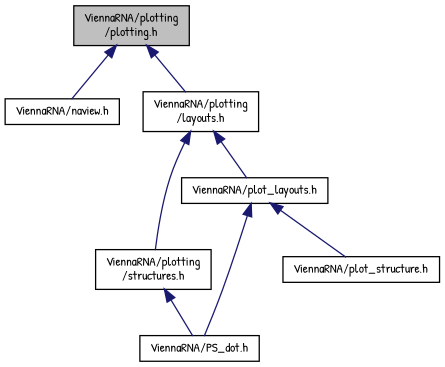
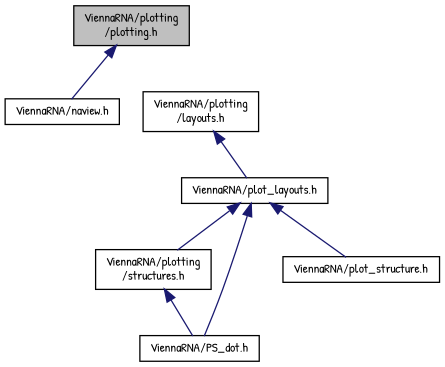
edge "ViennaRNA/plotting /layouts.h" -> "ViennaRNA/plotting /plotting.h": removed
edge "ViennaRNA/plotting /structures.h" -> "ViennaRNA/plotting /layouts.h": now "ViennaRNA/plotting /structures.h" -> "ViennaRNA/plot_layouts.h"
